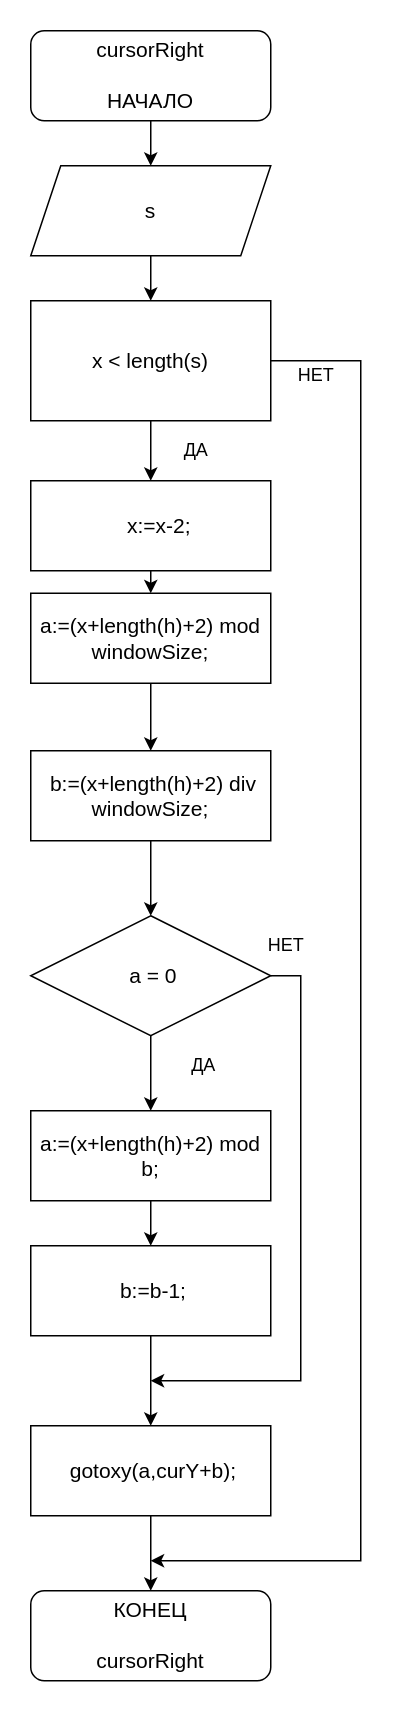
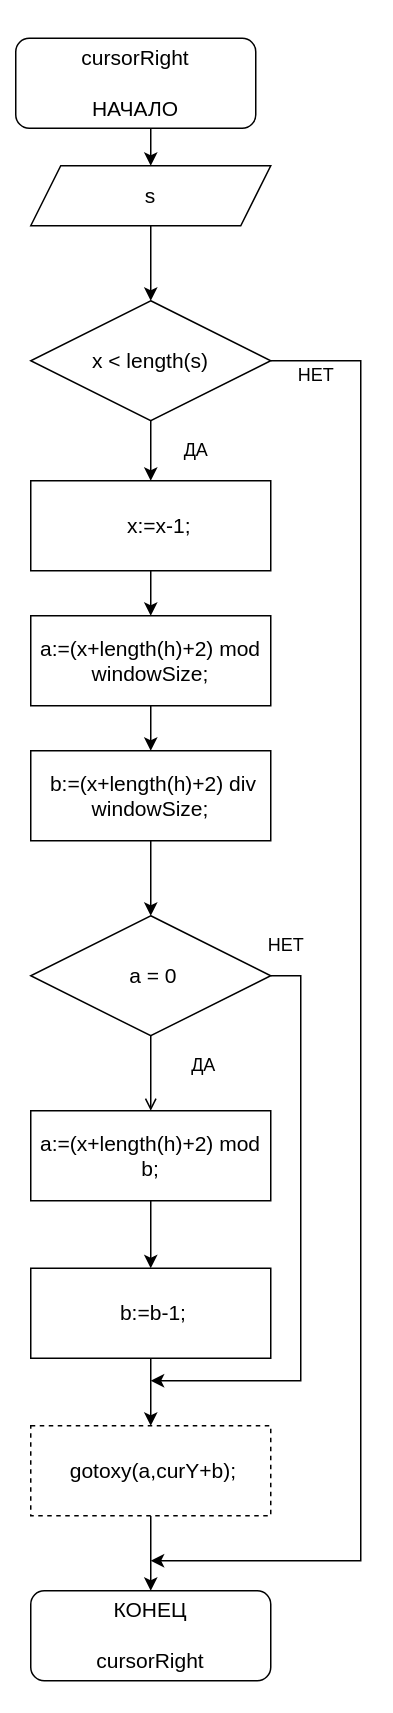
node "cursorRight НАЧАЛО": moved (151, 76) -> (136, 83)
node "s": size 240x90 -> 240x60
node "x < length(s)": shape rectangle -> diamond
node "x:=x-2;": label "x:=x-2;" -> "x:=x-1;"
node "a:=(x+length(h)+2) mod windowSize;": moved (151, 638) -> (151, 661)
edge "a = 0" -> "a:=(x+length(h)+2) mod b;": arrowhead classic -> open
node "b:=b-1;": moved (151, 1291) -> (151, 1313)
node "gotoxy(a,curY+b);": style solid -> dashed
